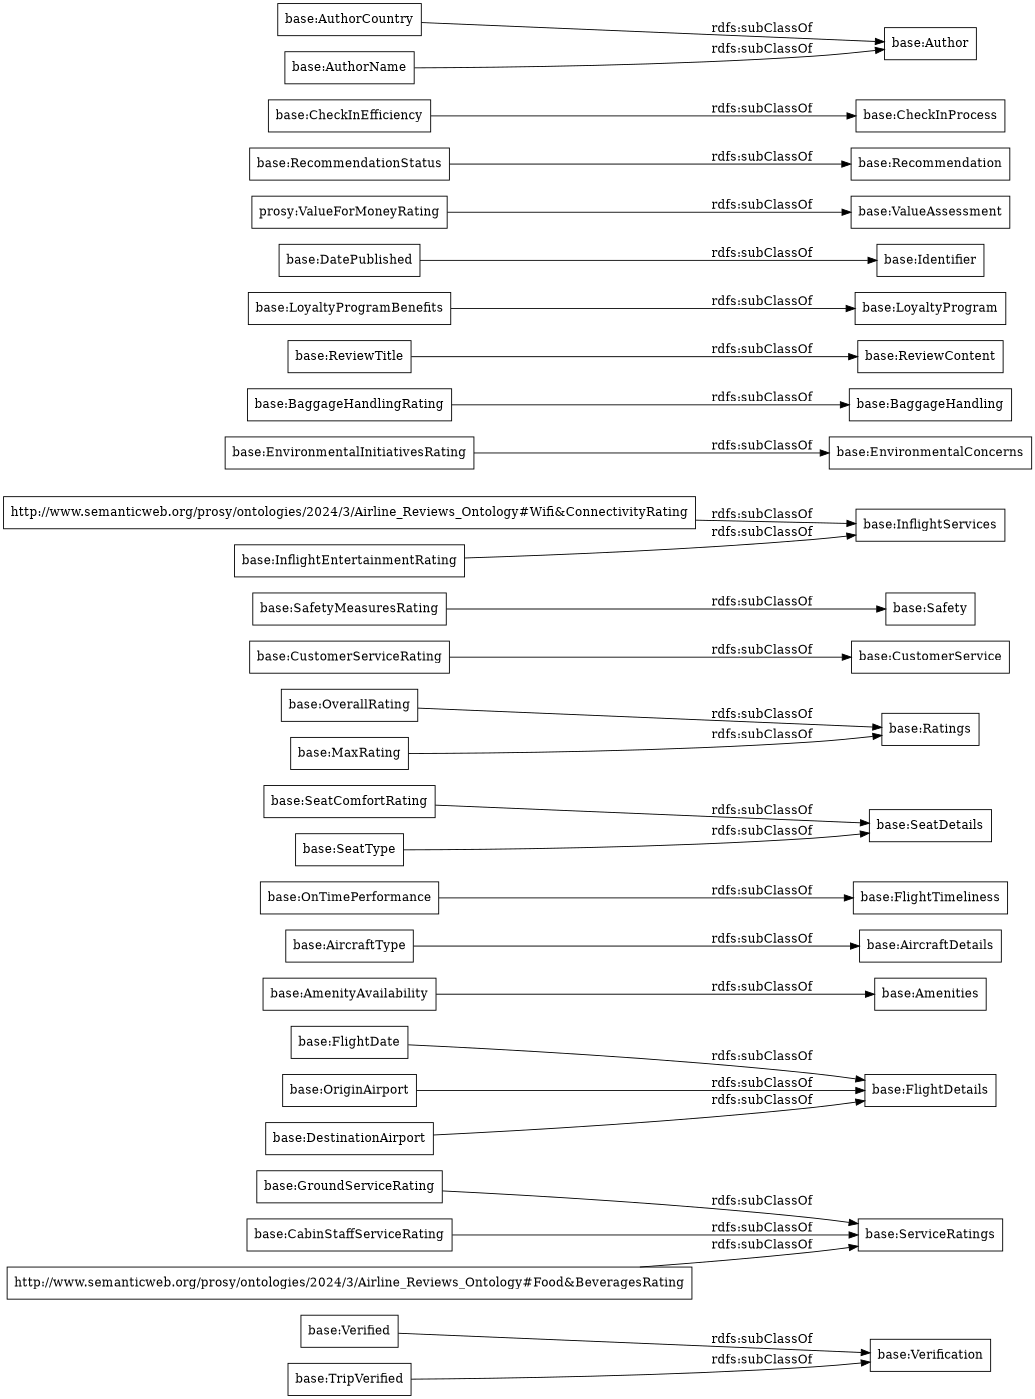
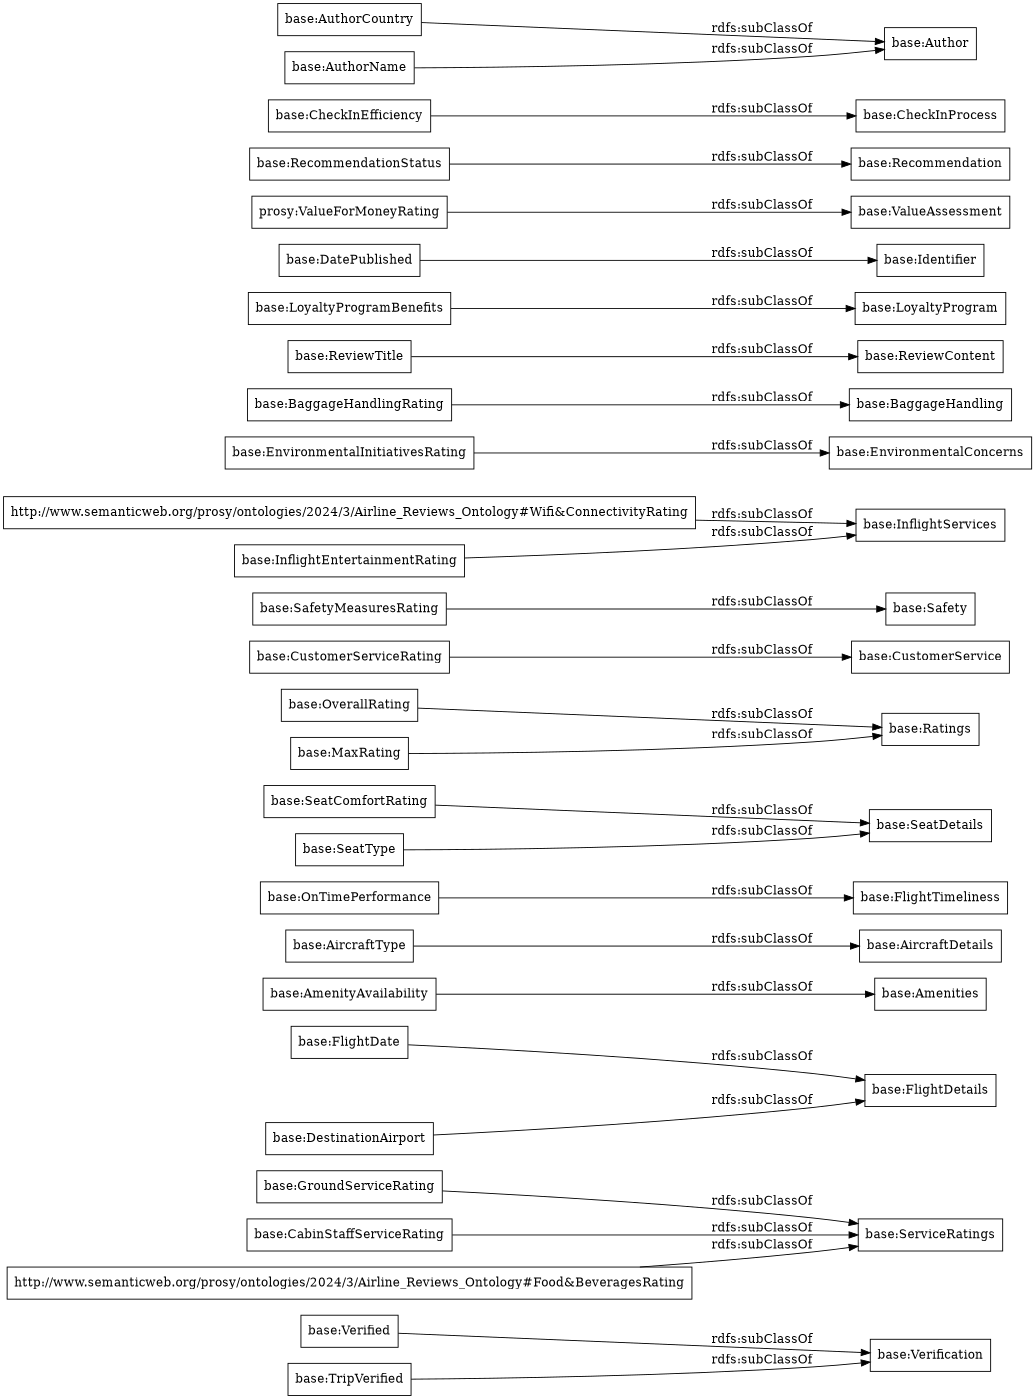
node "base:OriginAirport": removed
